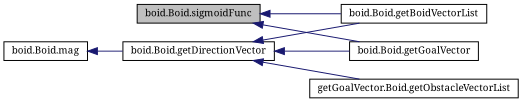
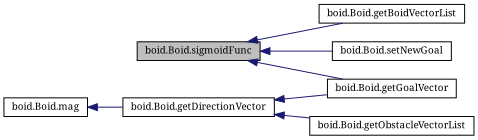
edge "boid.Boid.getBoidVectorList" -> "boid.Boid.getDirectionVector": removed
node "boid.Boid.setNewGoal": added
node "getGoalVector.Boid.getObstacleVectorList": label "getGoalVector.Boid.getObstacleVectorList" -> "boid.Boid.getObstacleVectorList"
